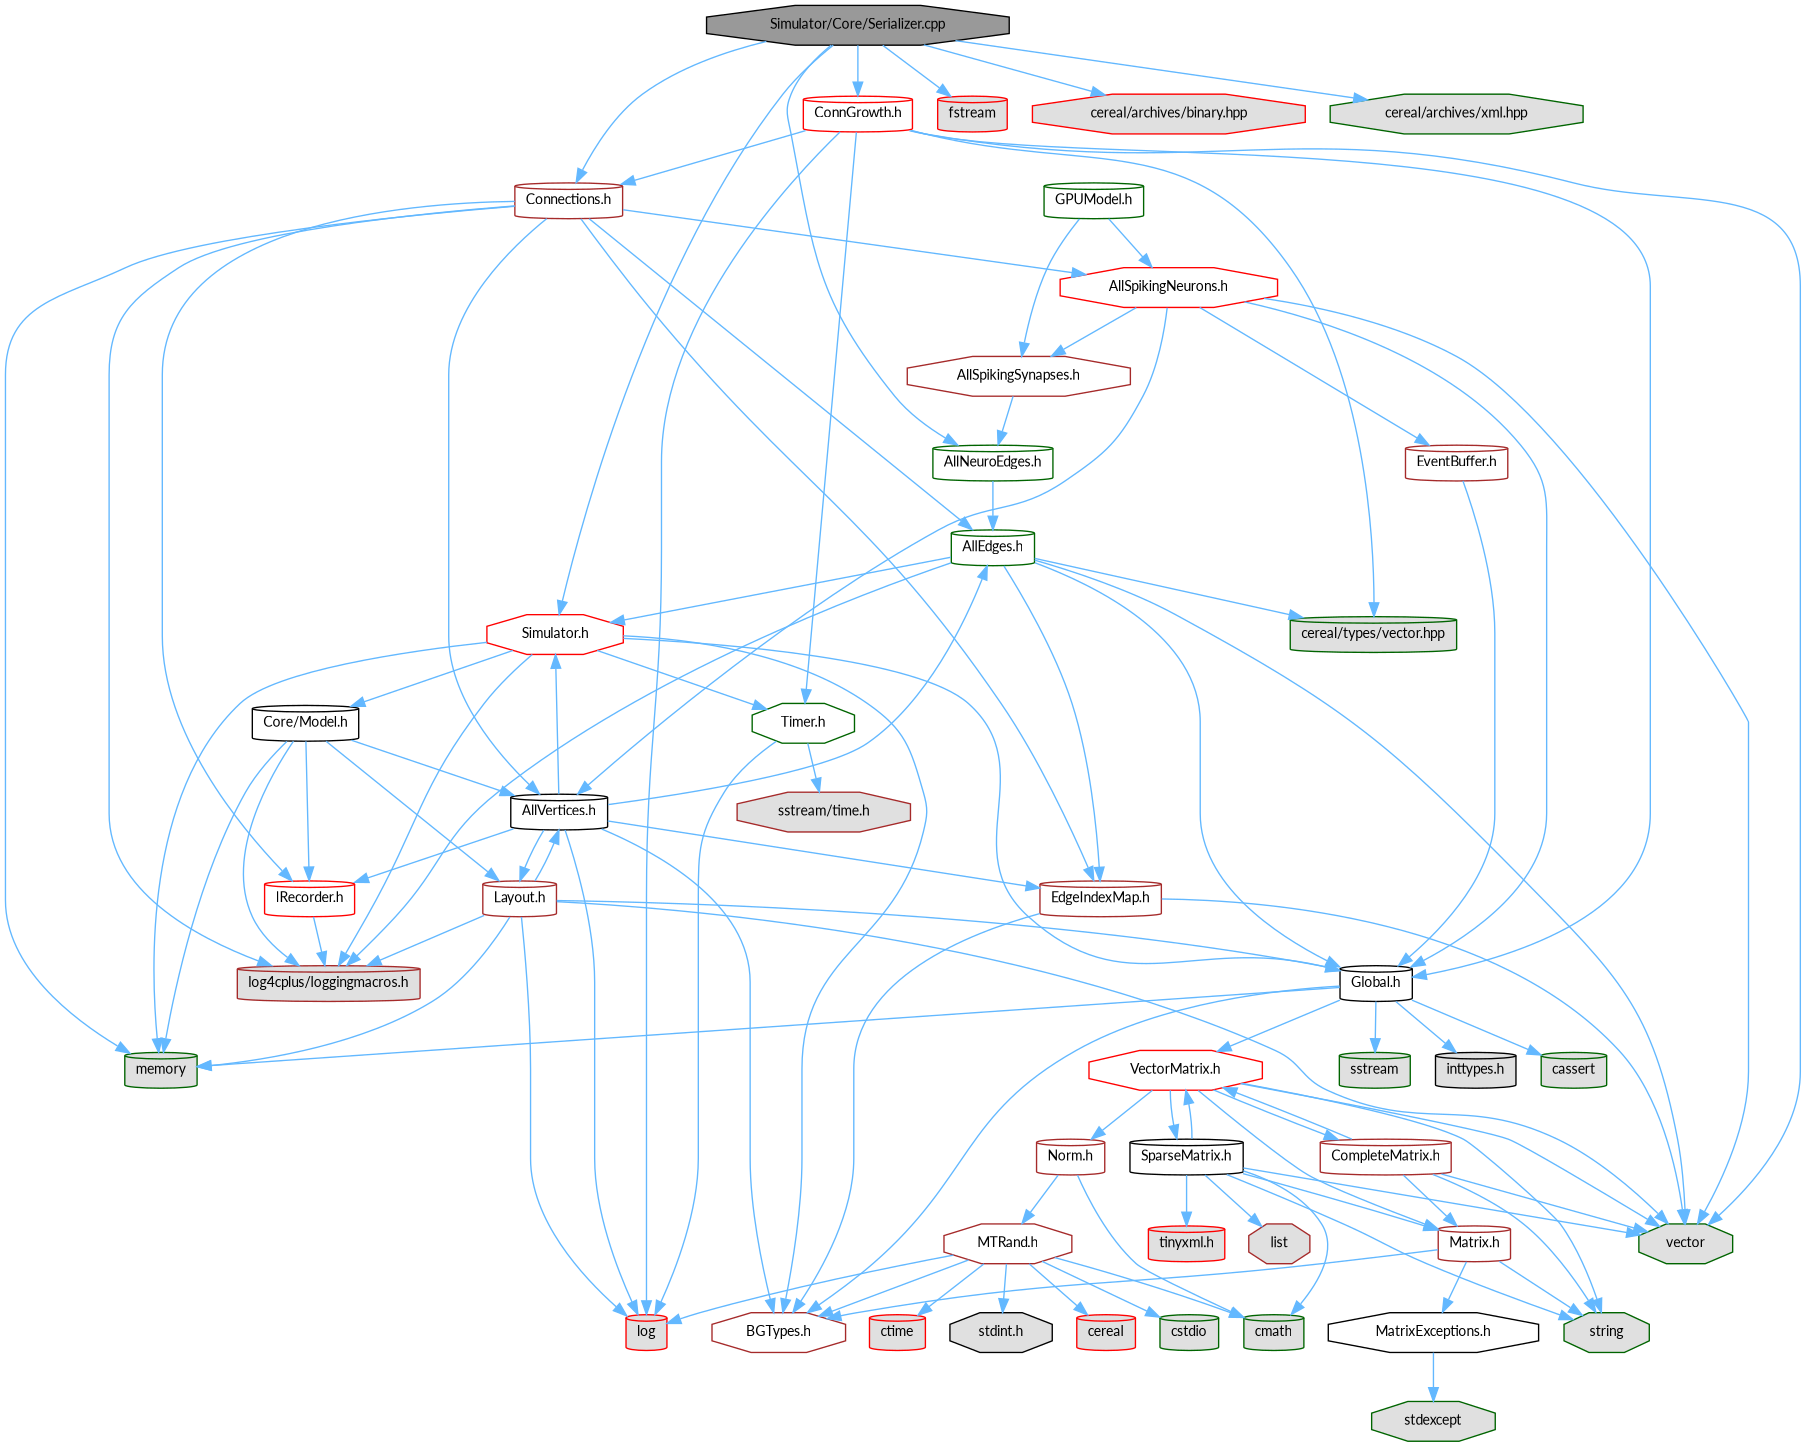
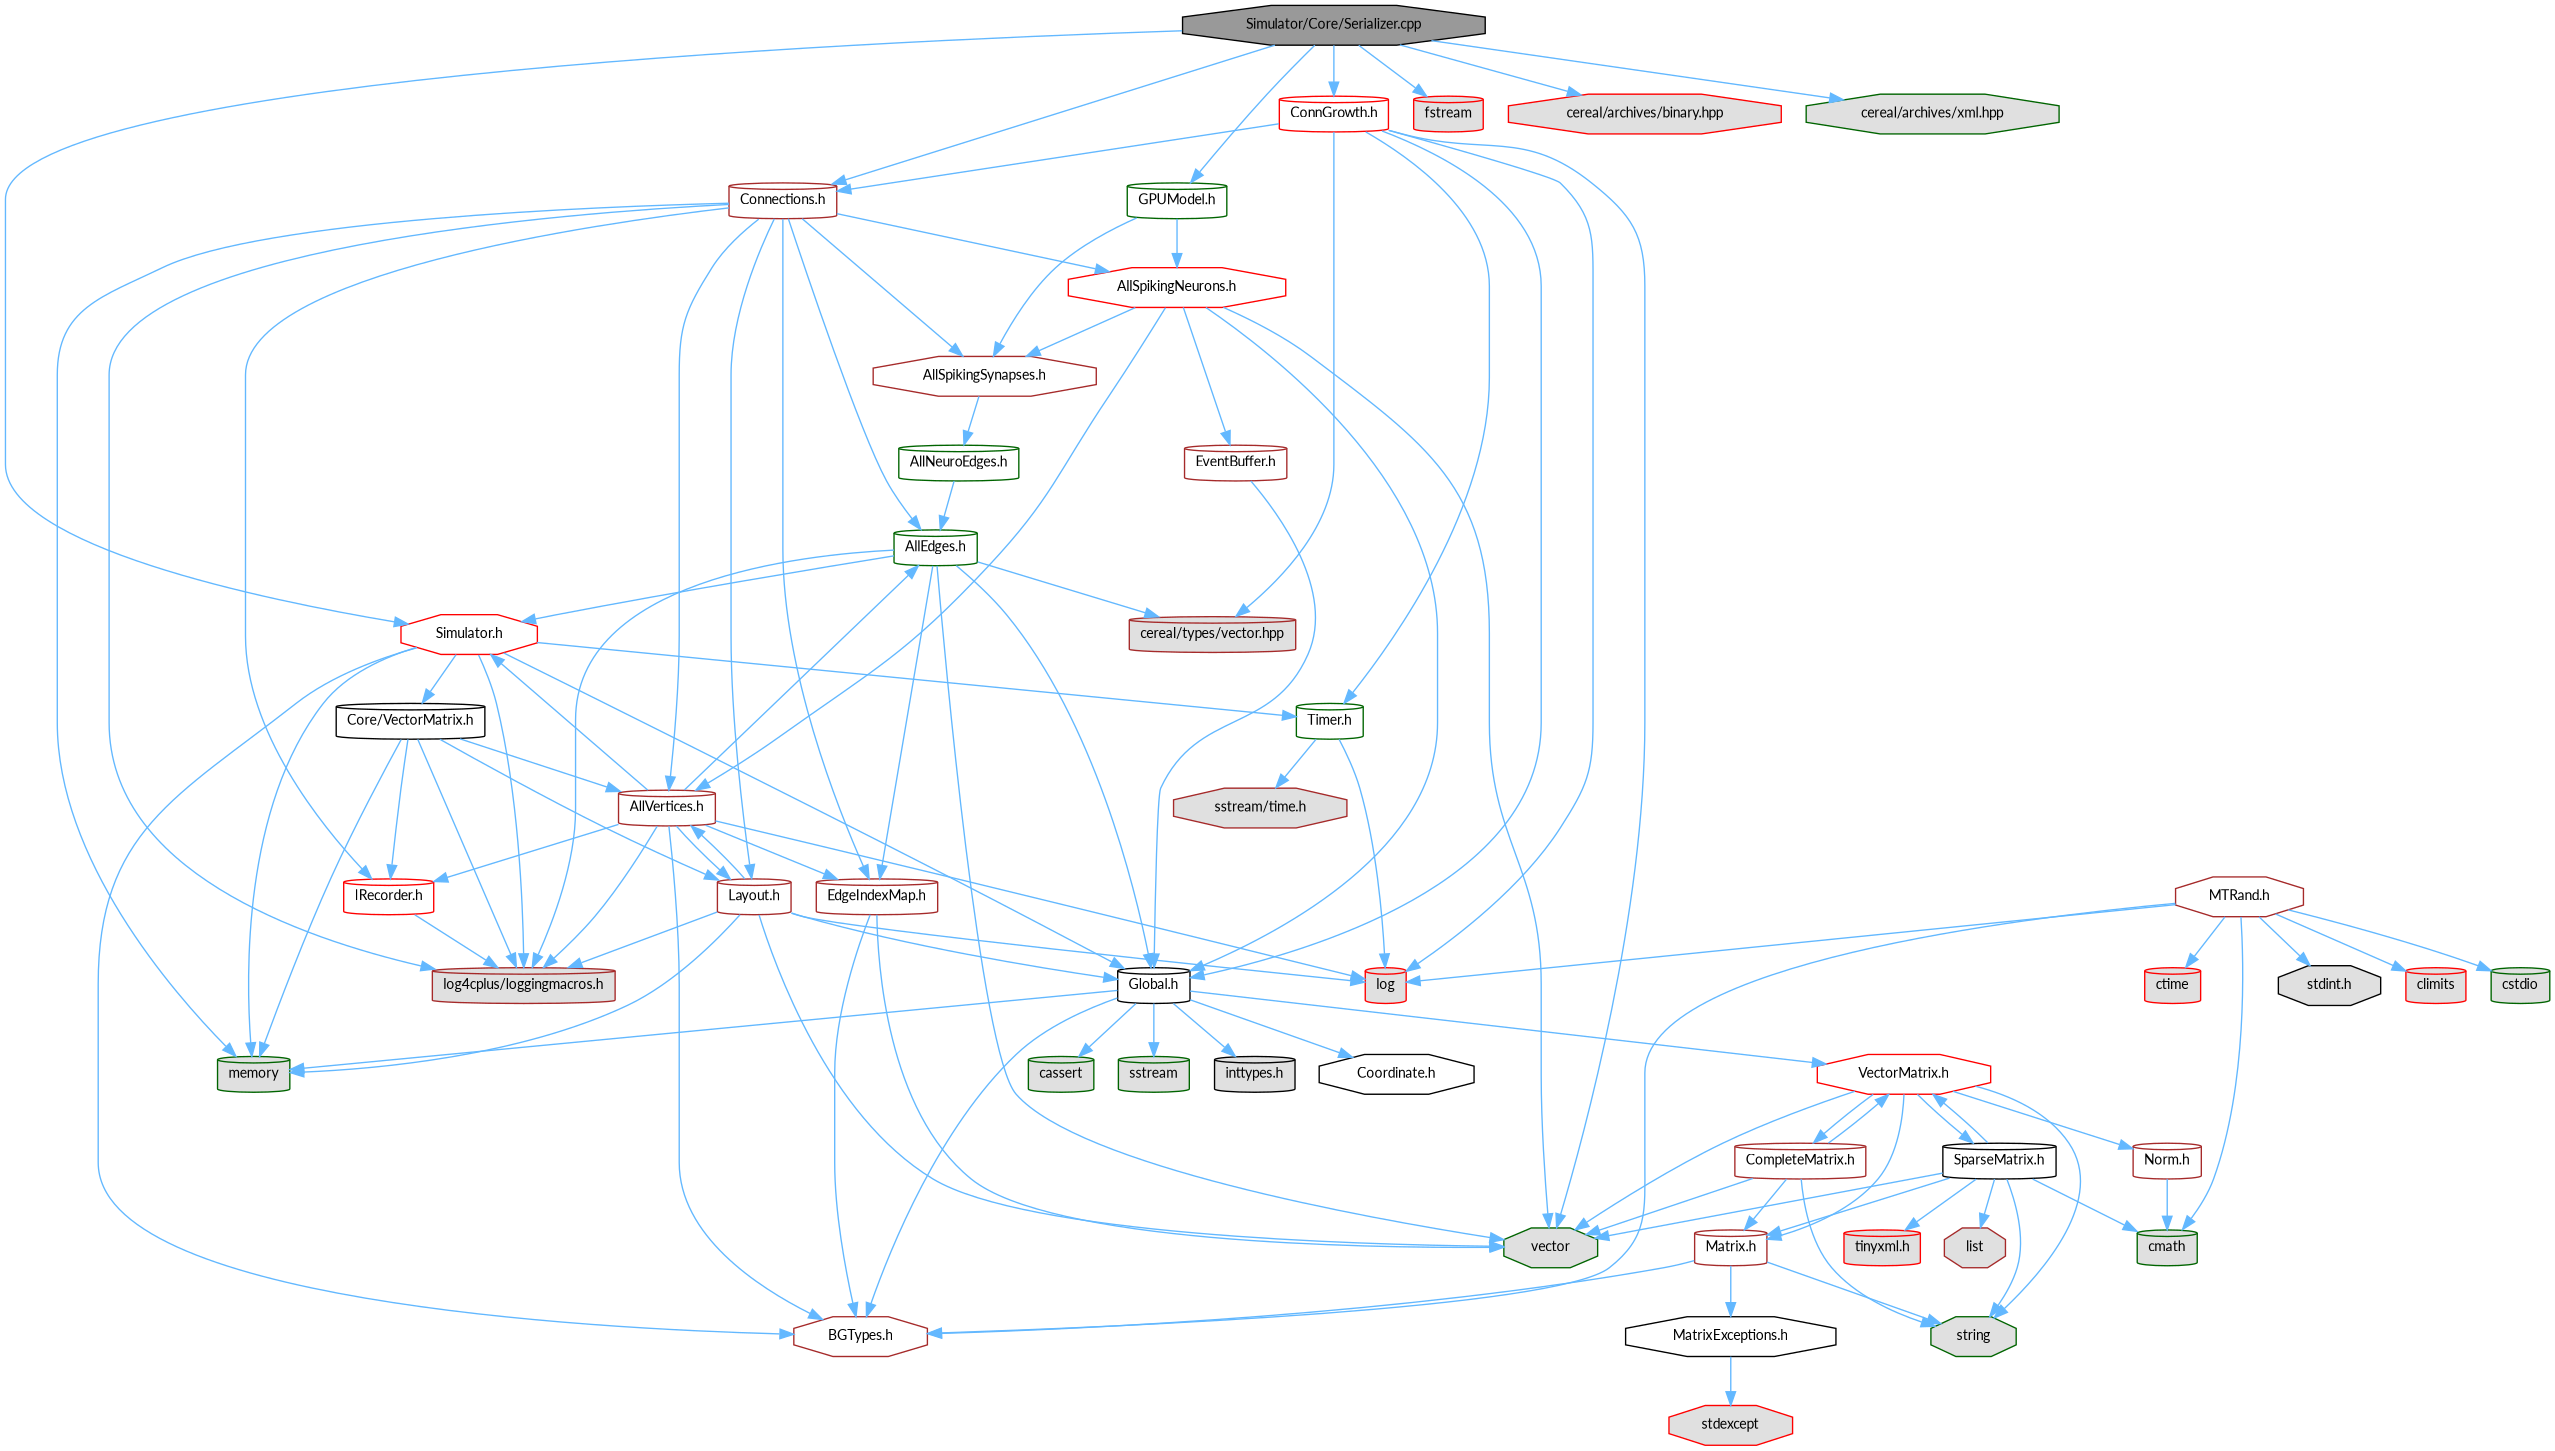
edge "Simulator/Core/Serializer.cpp" -> "AllNeuroEdges.h": now "Simulator/Core/Serializer.cpp" -> "GPUModel.h"
edge "Connections.h" -> "AllSpikingSynapses.h": added
edge "Connections.h" -> "Layout.h": added
node "cereal/types/vector.hpp": color darkgreen -> brown
node "Core/Model.h": label "Core/Model.h" -> "Core/VectorMatrix.h"
node "Timer.h": shape octagon -> cylinder
node "AllVertices.h": color black -> brown
edge "AllVertices.h" -> "log4cplus/loggingmacros.h": added
node "Coordinate.h": added
edge "Norm.h" -> "MTRand.h": removed
node "cereal": label "cereal" -> "climits"
node "stdexcept": color darkgreen -> red
